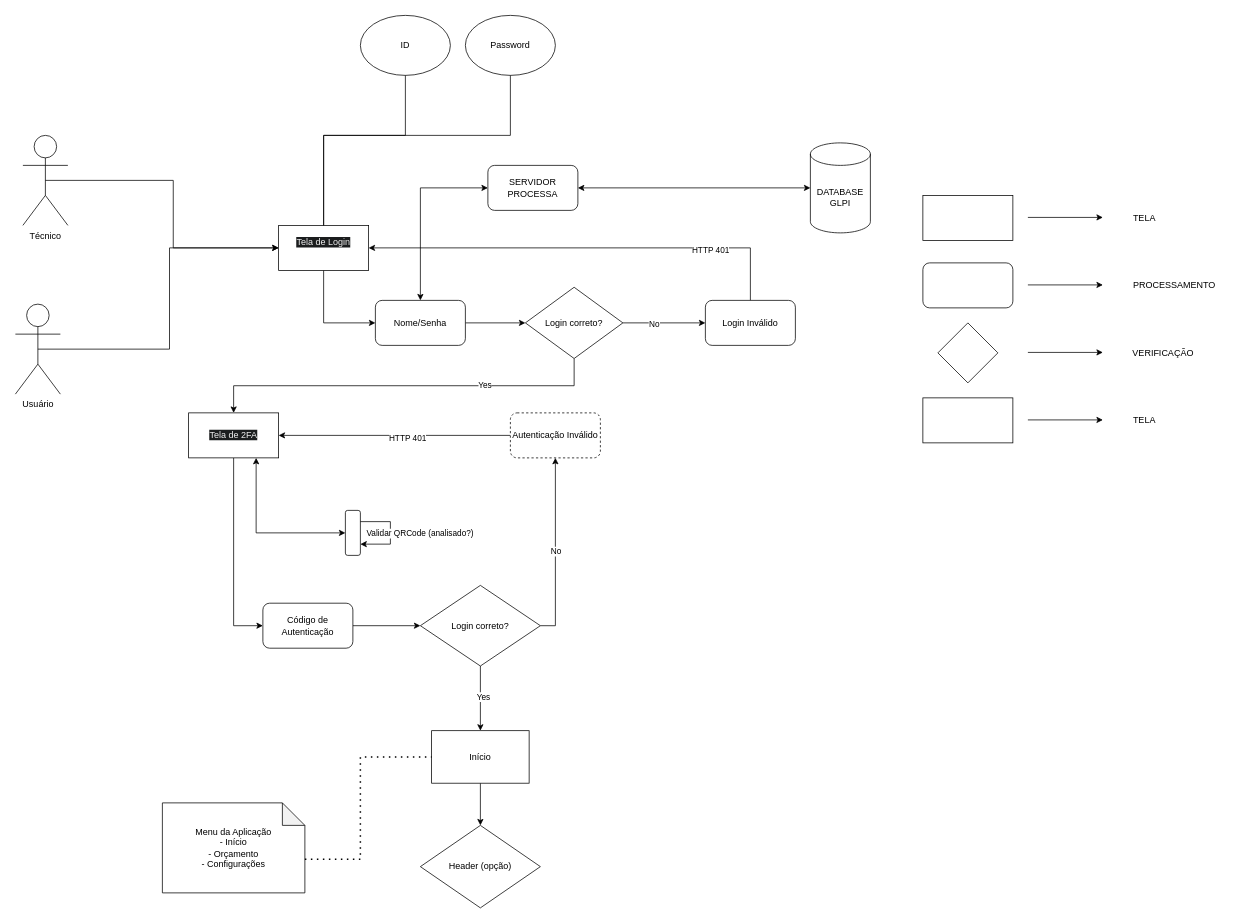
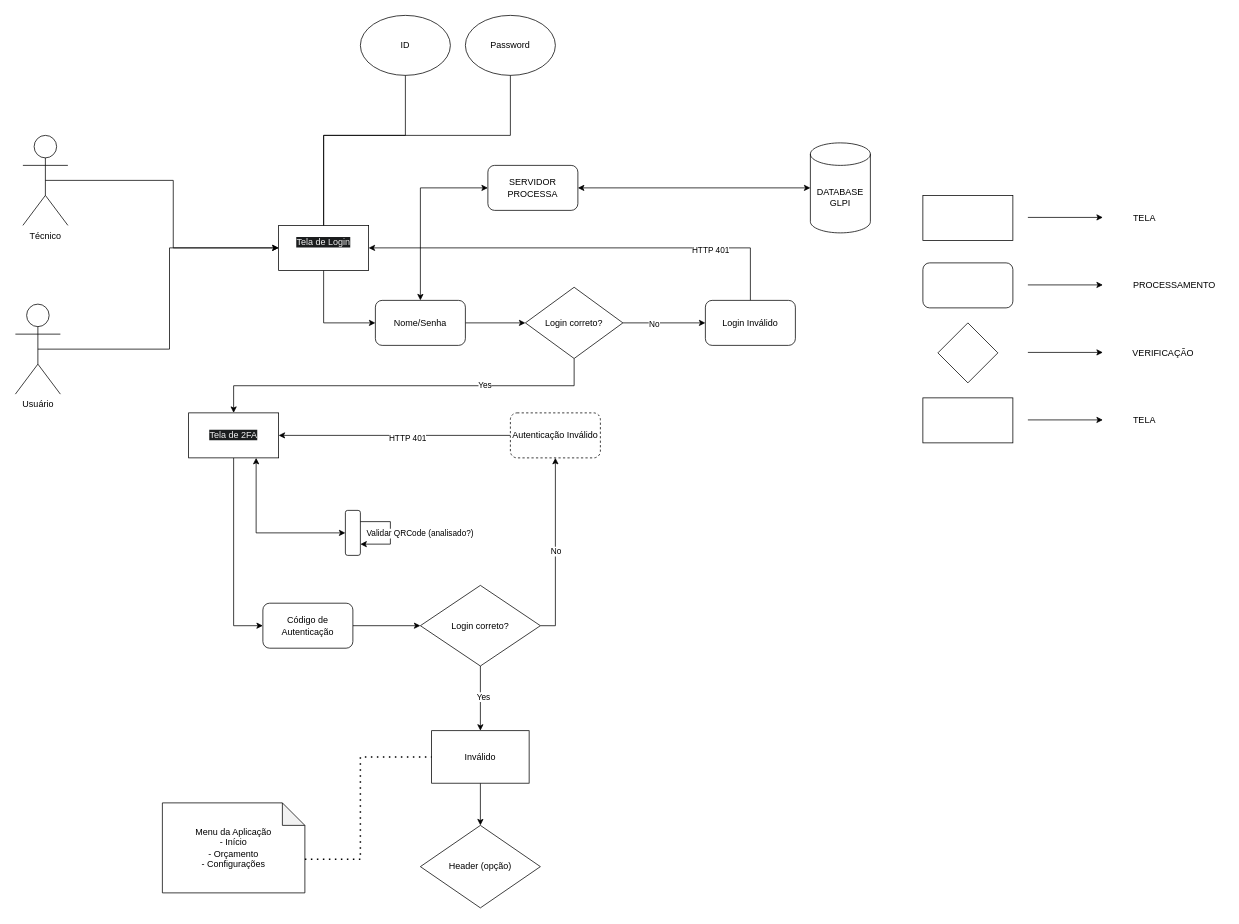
node "Início": label "Início" -> "Inválido"
